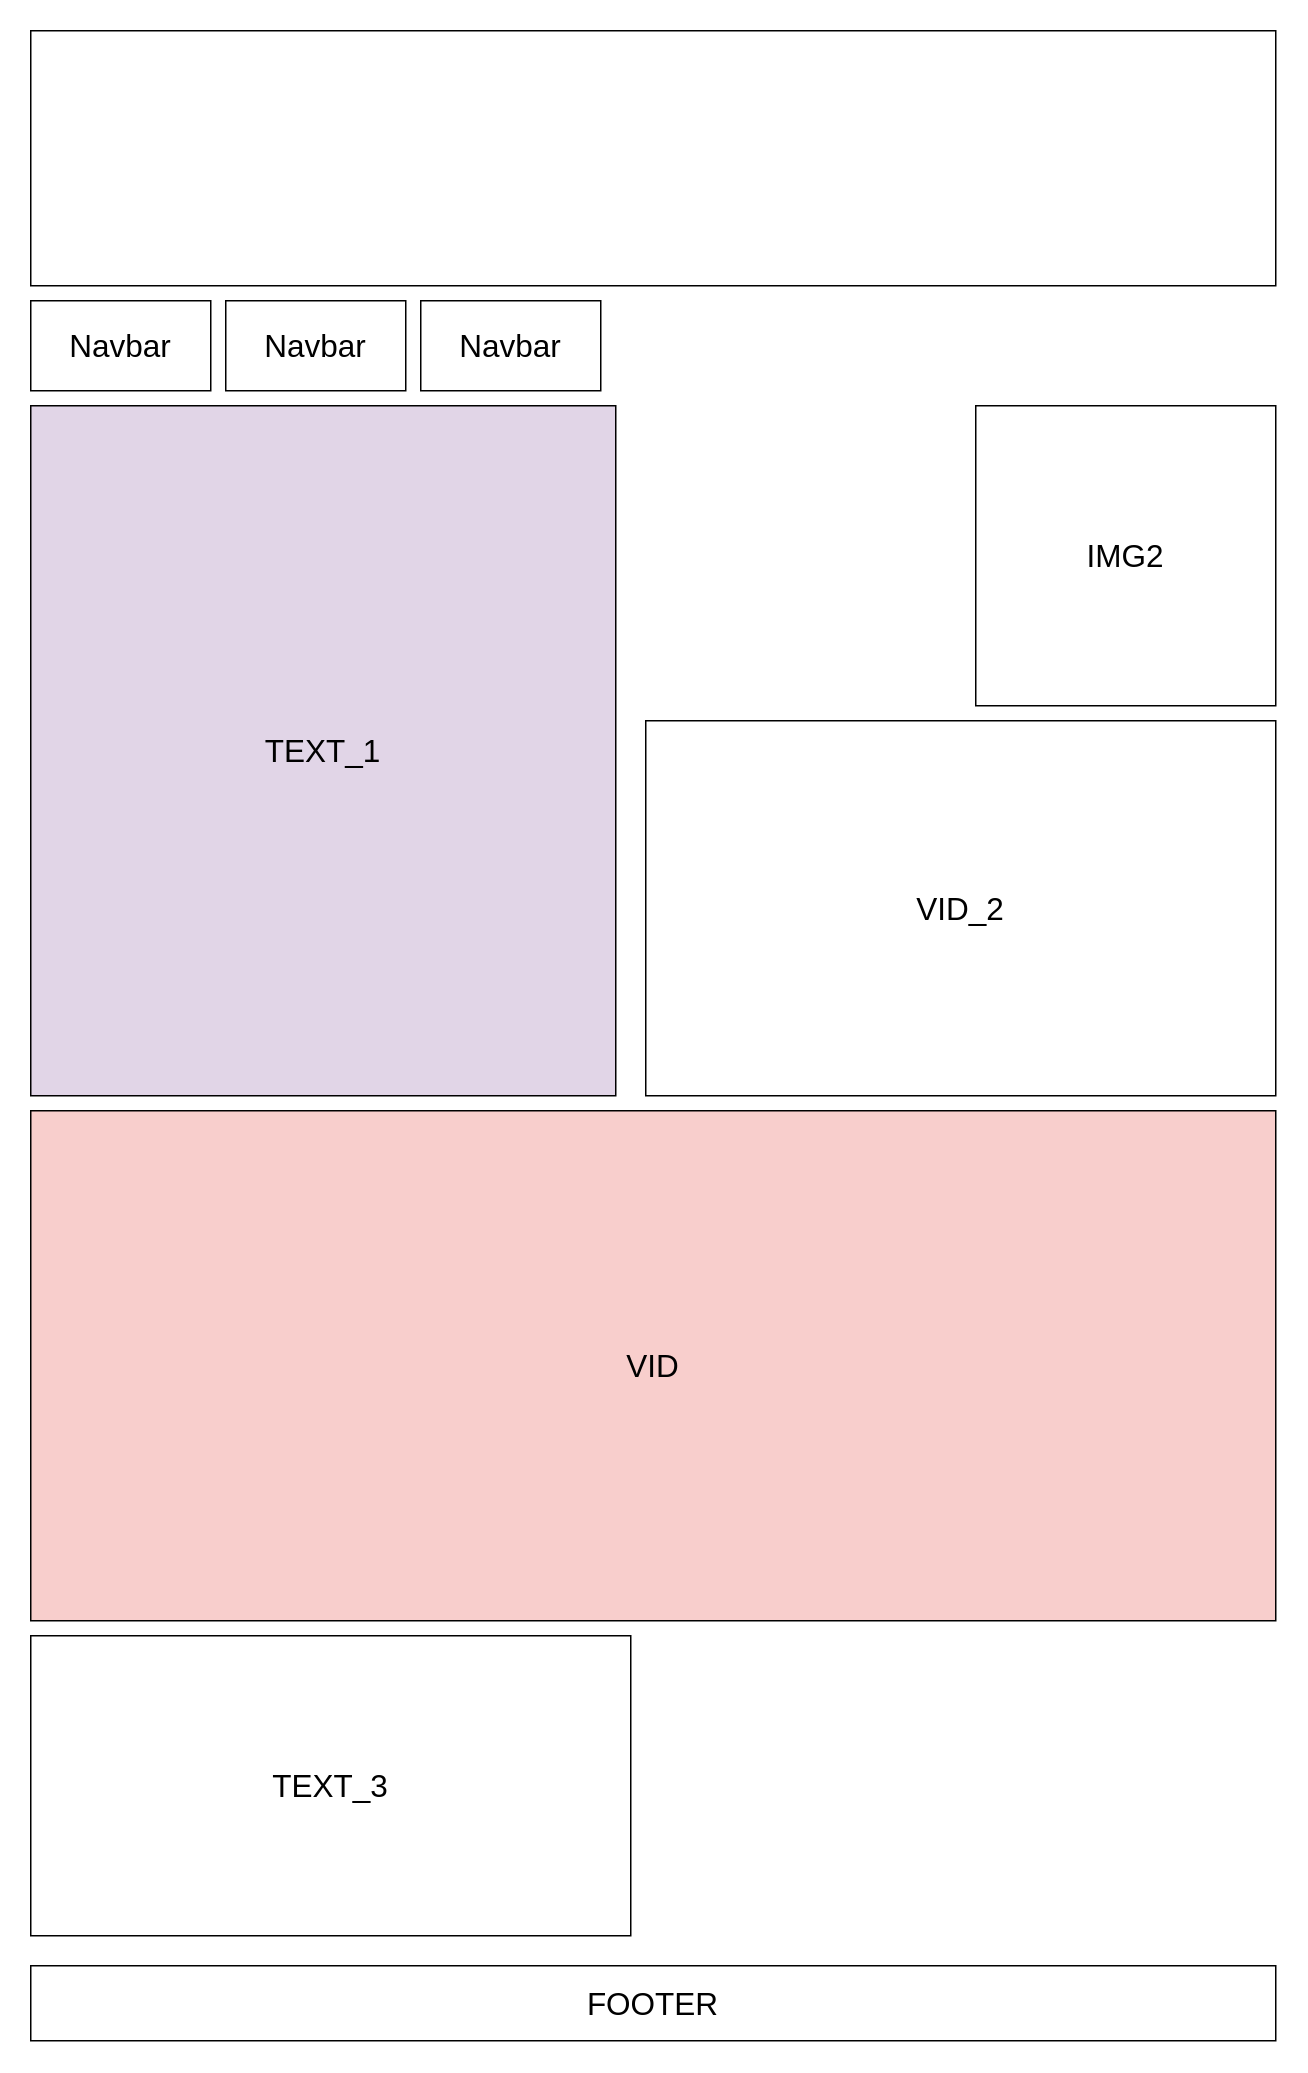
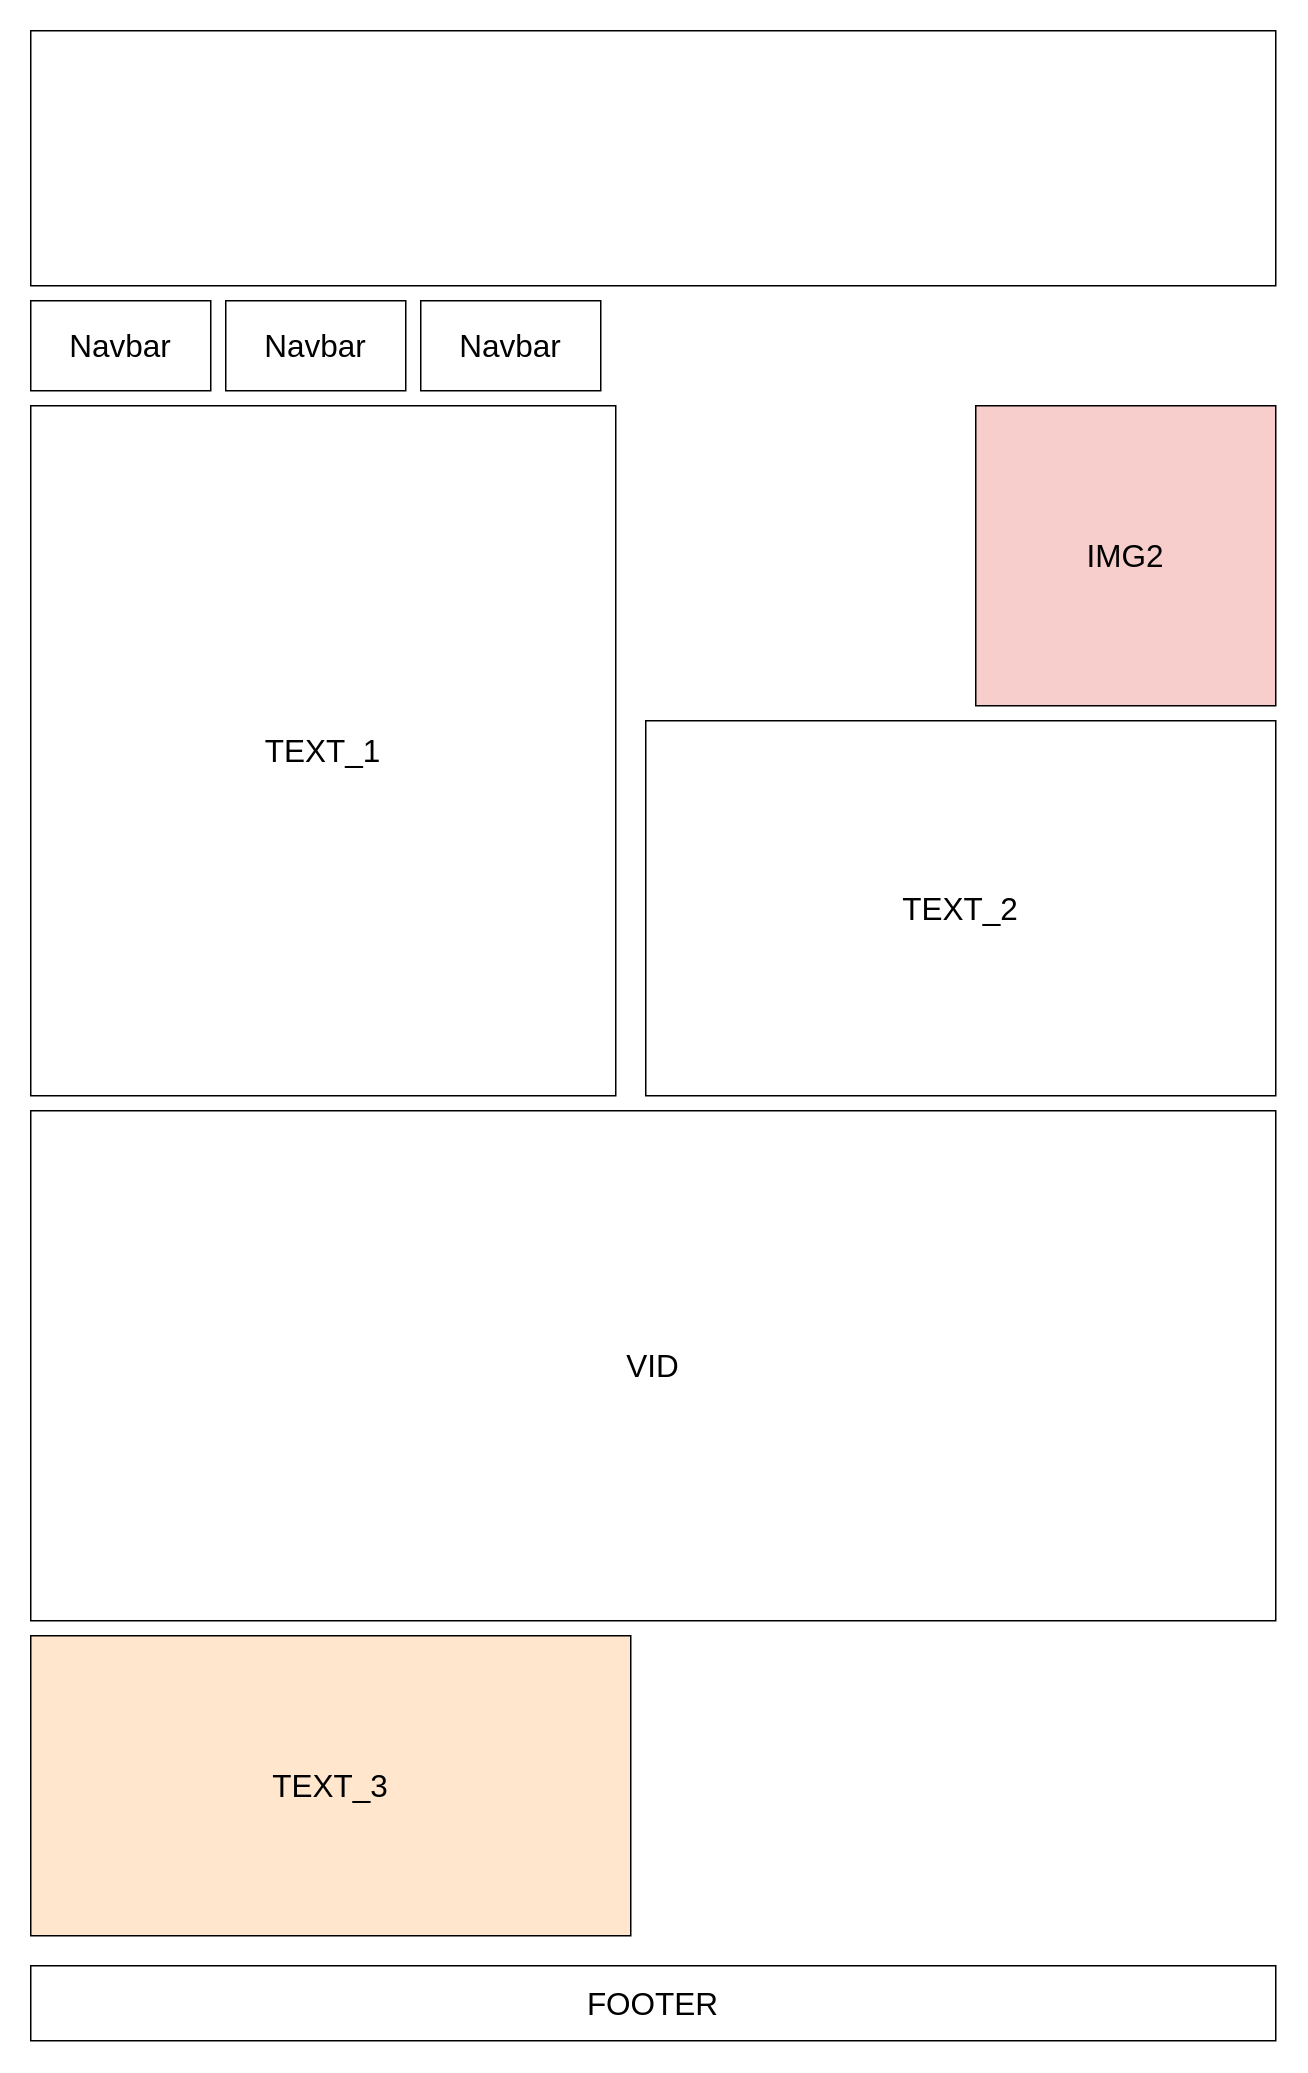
node "IMG2": fillcolor #ffffff -> #f8cecc
node "TEXT_1": fillcolor #e1d5e7 -> #ffffff
node "VID_2": label "VID_2" -> "TEXT_2"
node "VID": fillcolor #f8cecc -> #ffffff
node "TEXT_3": fillcolor #ffffff -> #ffe6cc
